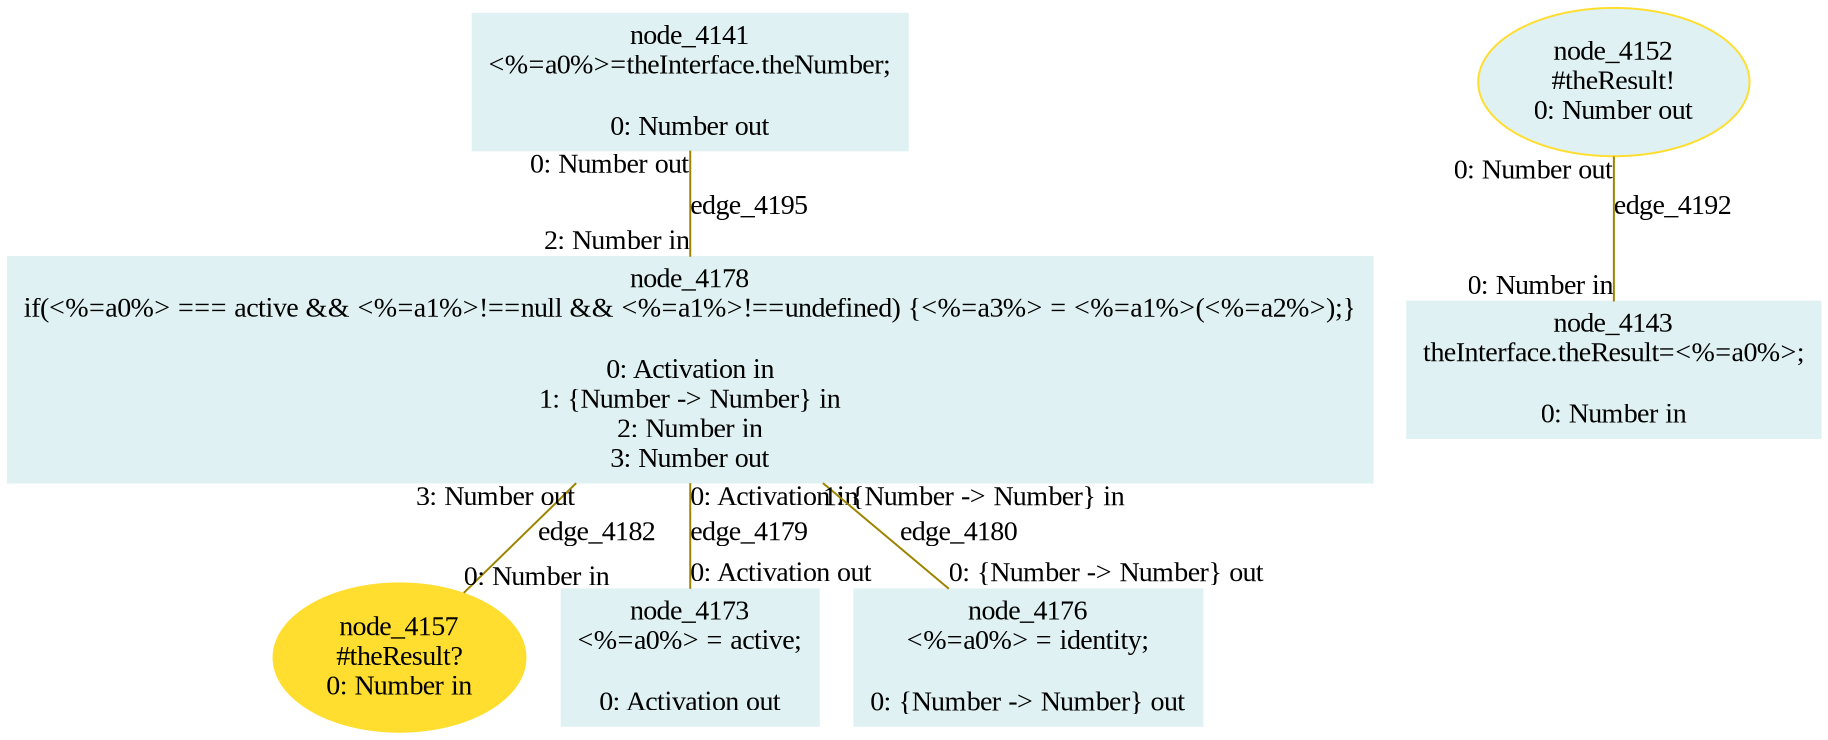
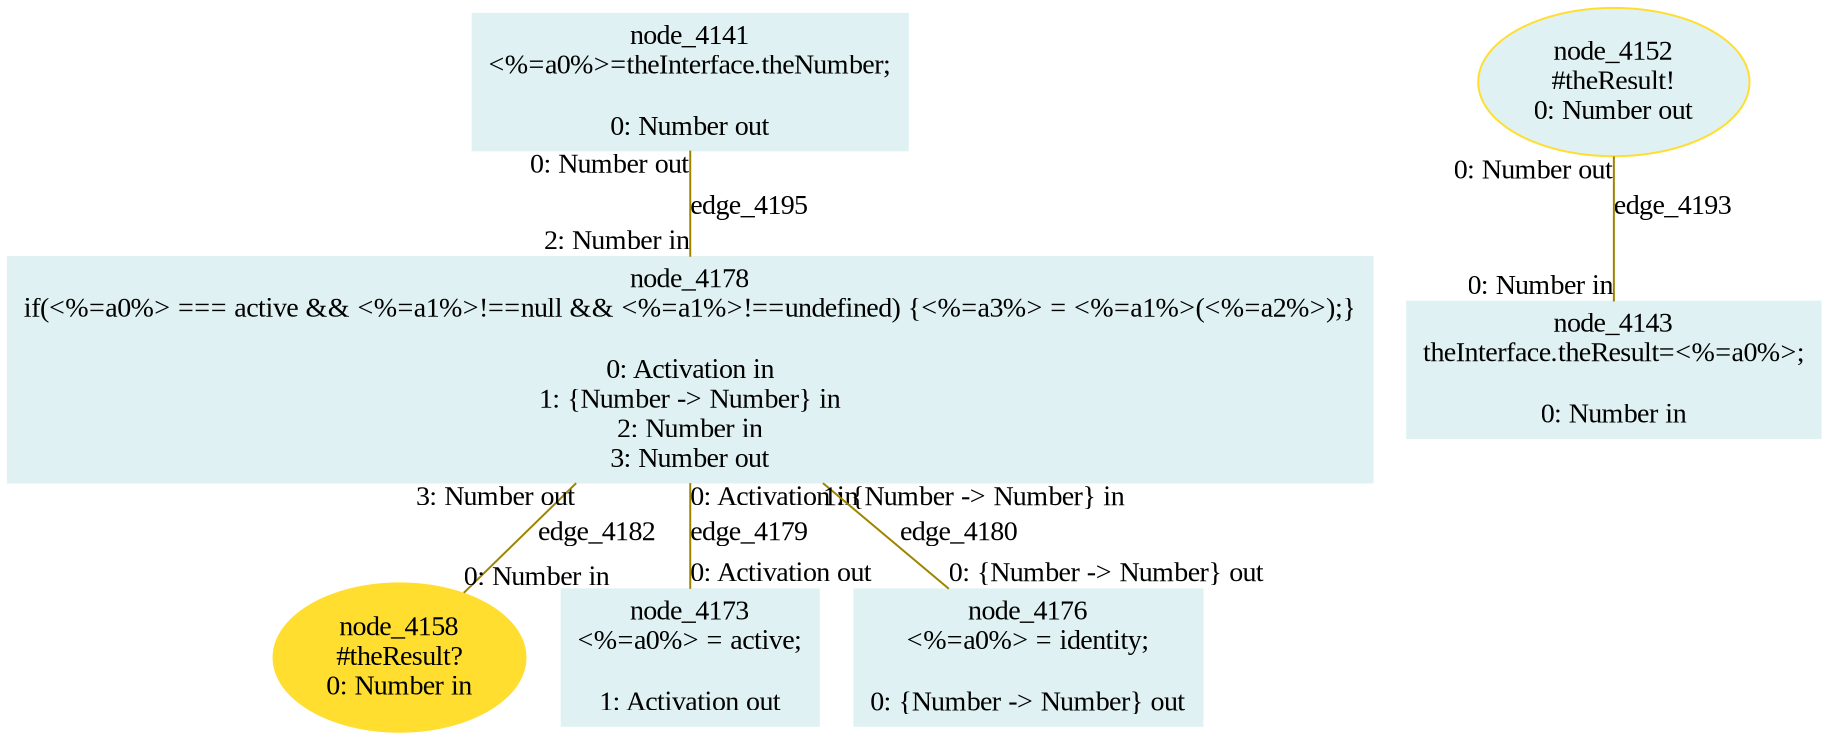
edge "node_4152 #theResult! 0: Number out" -- "node_4143 theInterface.theResult=<%=a0%>; 0: Number in": label "edge_4192" -> "edge_4193"
node "node_4157 #theResult? 0: Number in": label "node_4157 #theResult? 0: Number in" -> "node_4158 #theResult? 0: Number in"
node "node_4173 <%=a0%> = active; 0: Activation out": label "node_4173 <%=a0%> = active; 0: Activation out" -> "node_4173 <%=a0%> = active; 1: Activation out"
